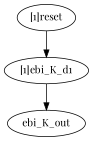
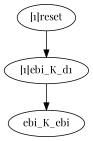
node "ebi_K_out": label "ebi_K_out" -> "ebi_K_ebi"
